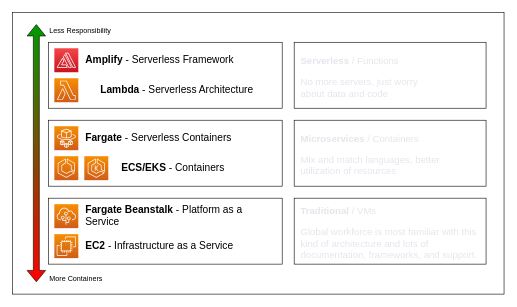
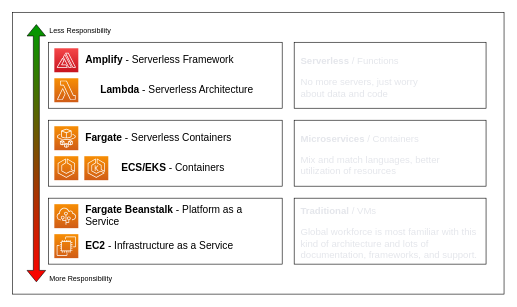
node "More Containers": label "More Containers" -> "More Responsibility"
